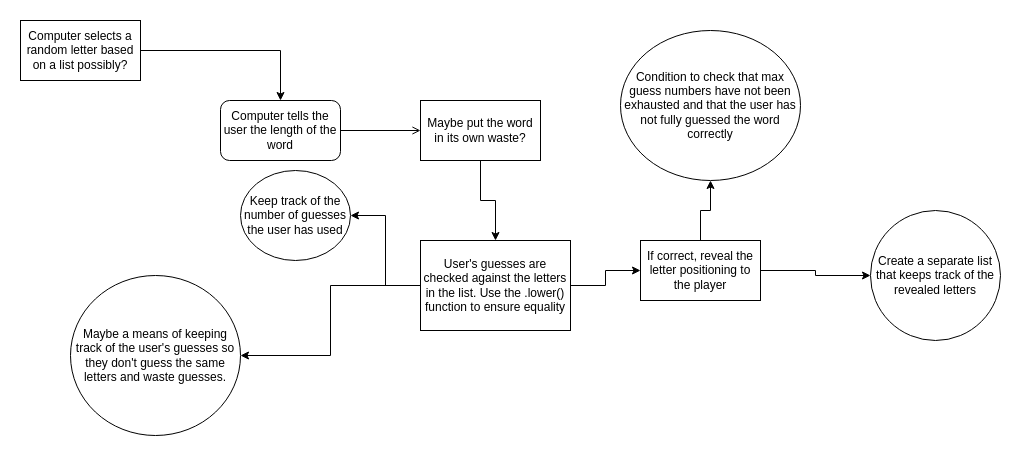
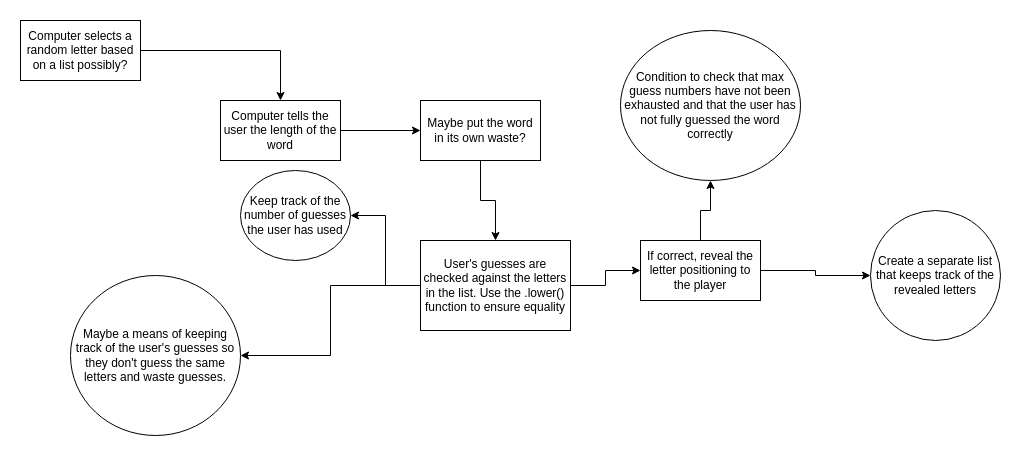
node "Computer tells the user the length of the word": shape rounded rectangle -> rectangle
edge "Computer tells the user the length of the word" -> "Maybe put the word in its own waste?": arrowhead open -> classic
